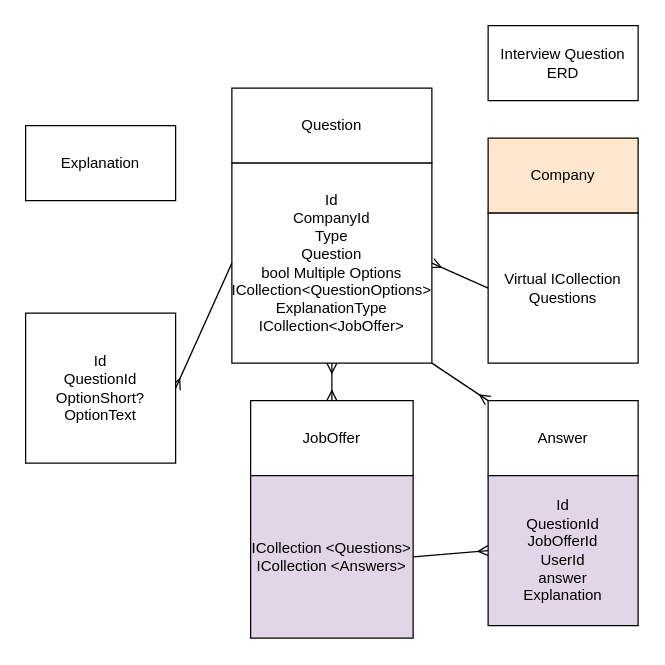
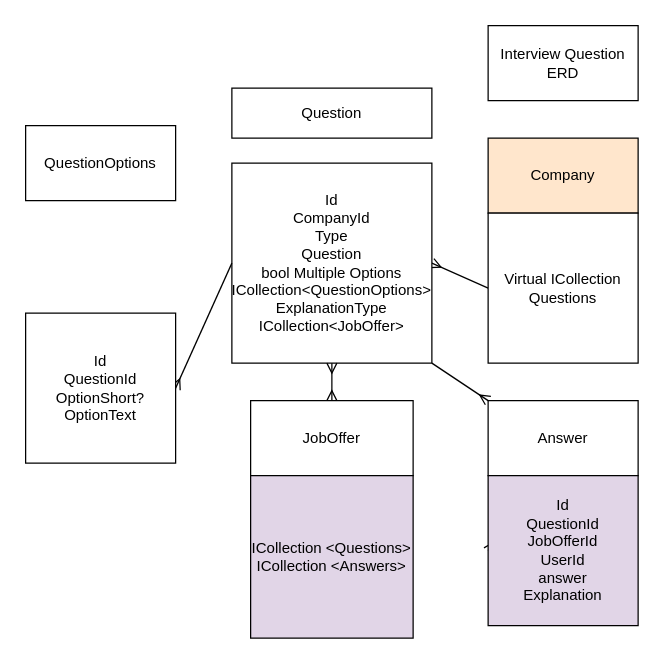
node "Question": size 200x75 -> 200x50
node "Explanation": label "Explanation" -> "QuestionOptions"
edge "ICollection <Questions> ICollection <Answers>" -> "Id QuestionId JobOfferId UserId answer Explanation": now "Answer" -> "Id QuestionId JobOfferId UserId answer Explanation"
